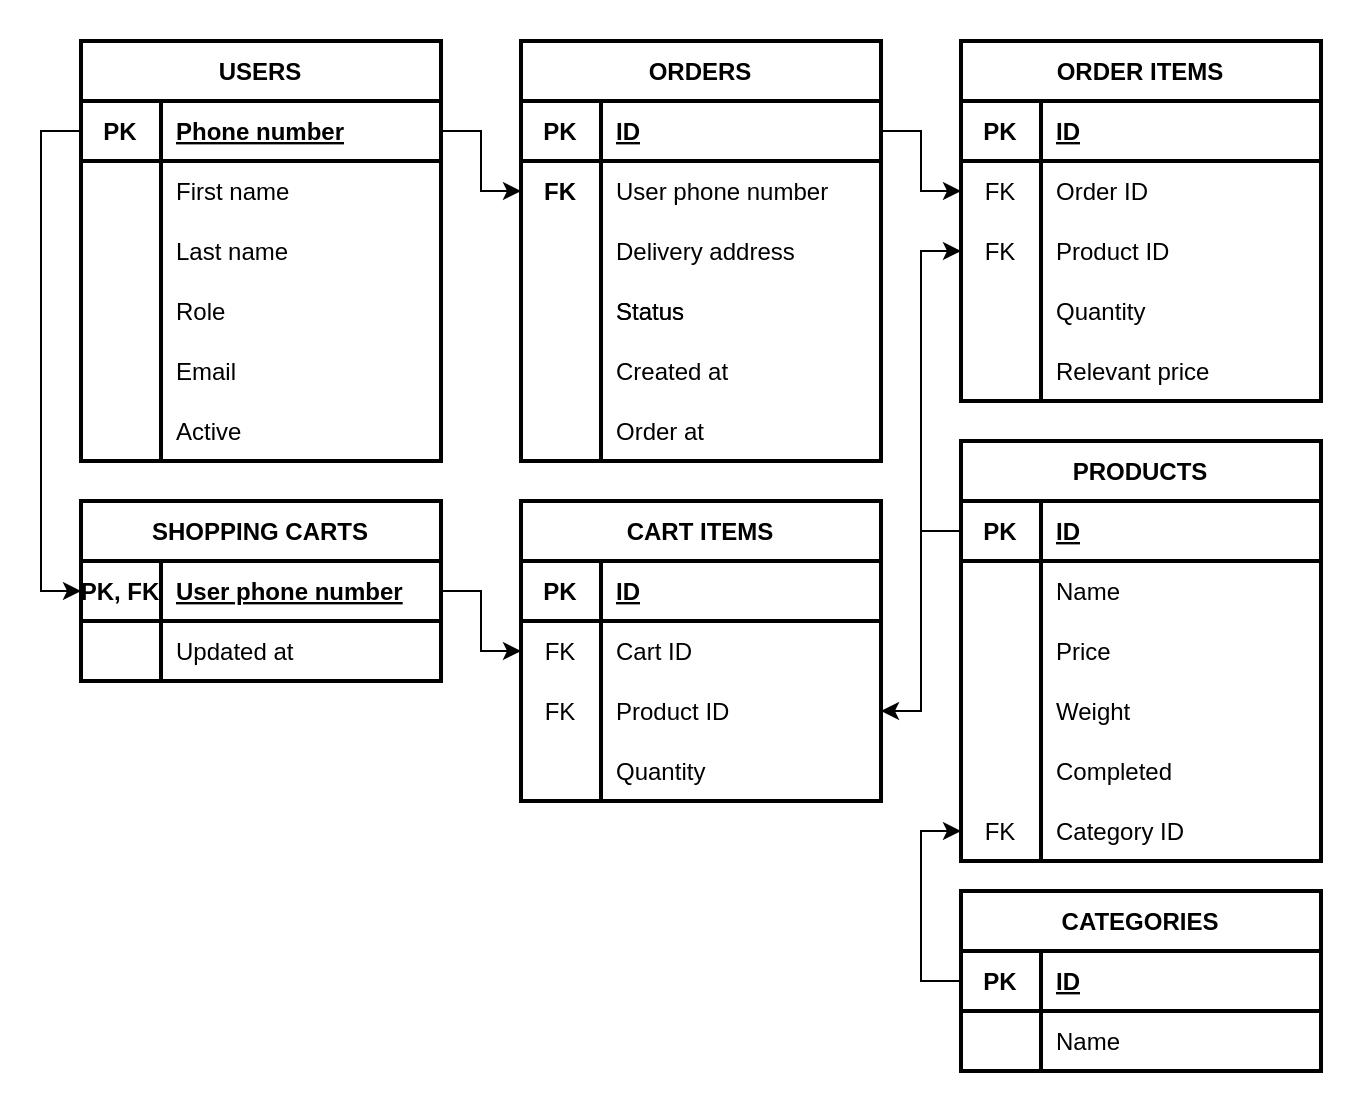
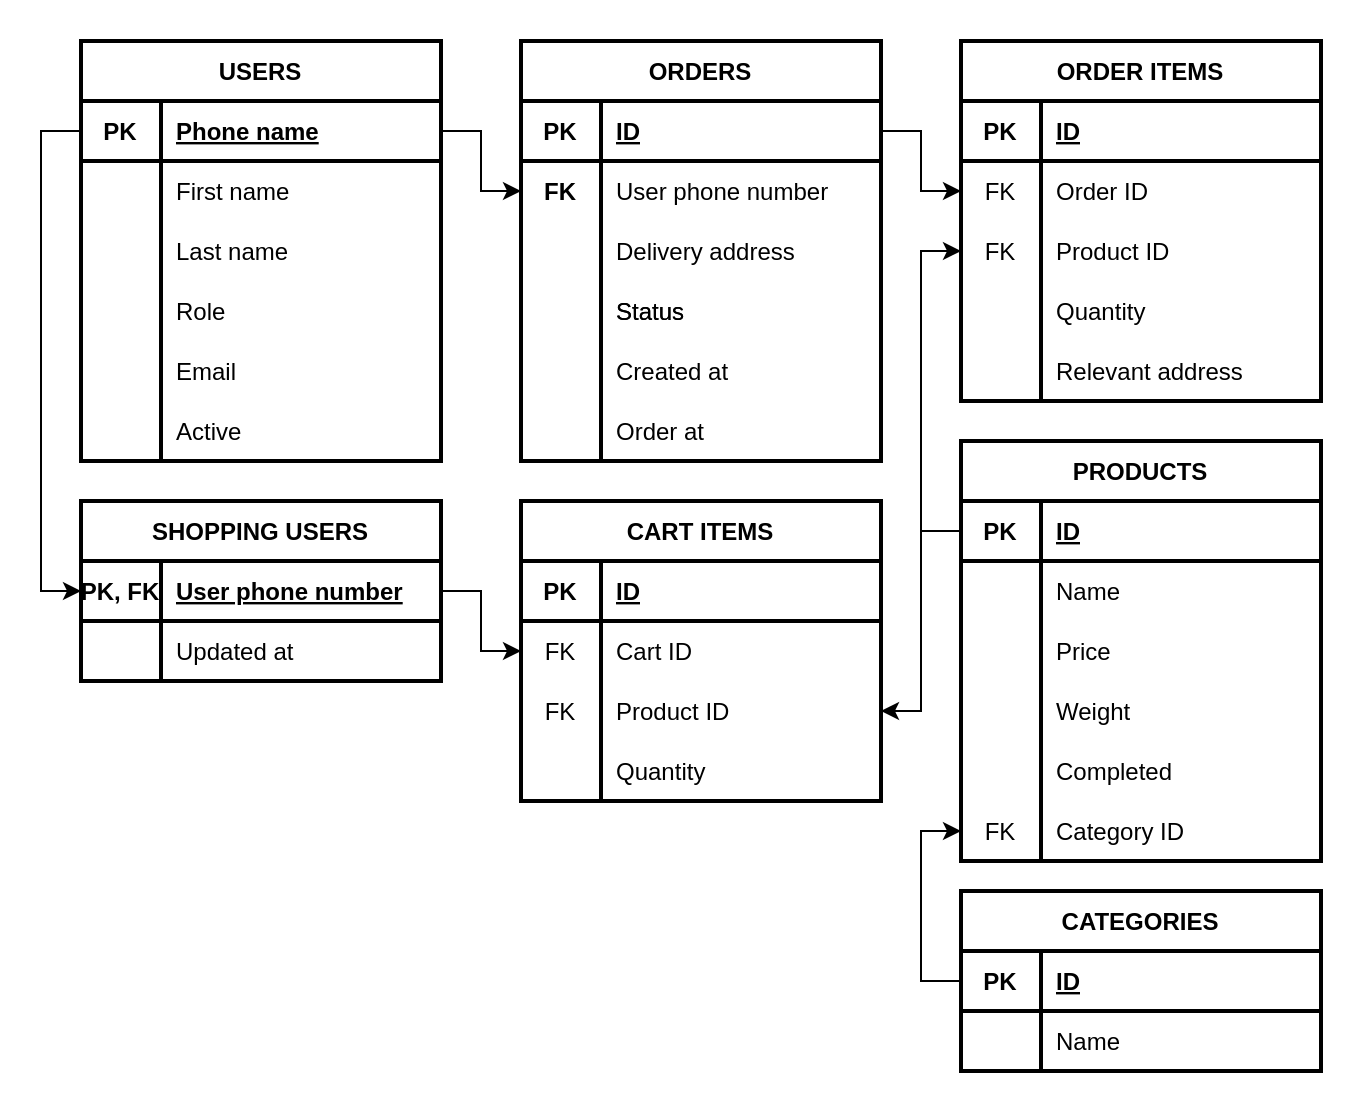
node "Phone number": label "Phone number" -> "Phone name"
node "Relevant price": label "Relevant price" -> "Relevant address"
node "SHOPPING CARTS": label "SHOPPING CARTS" -> "SHOPPING USERS"
